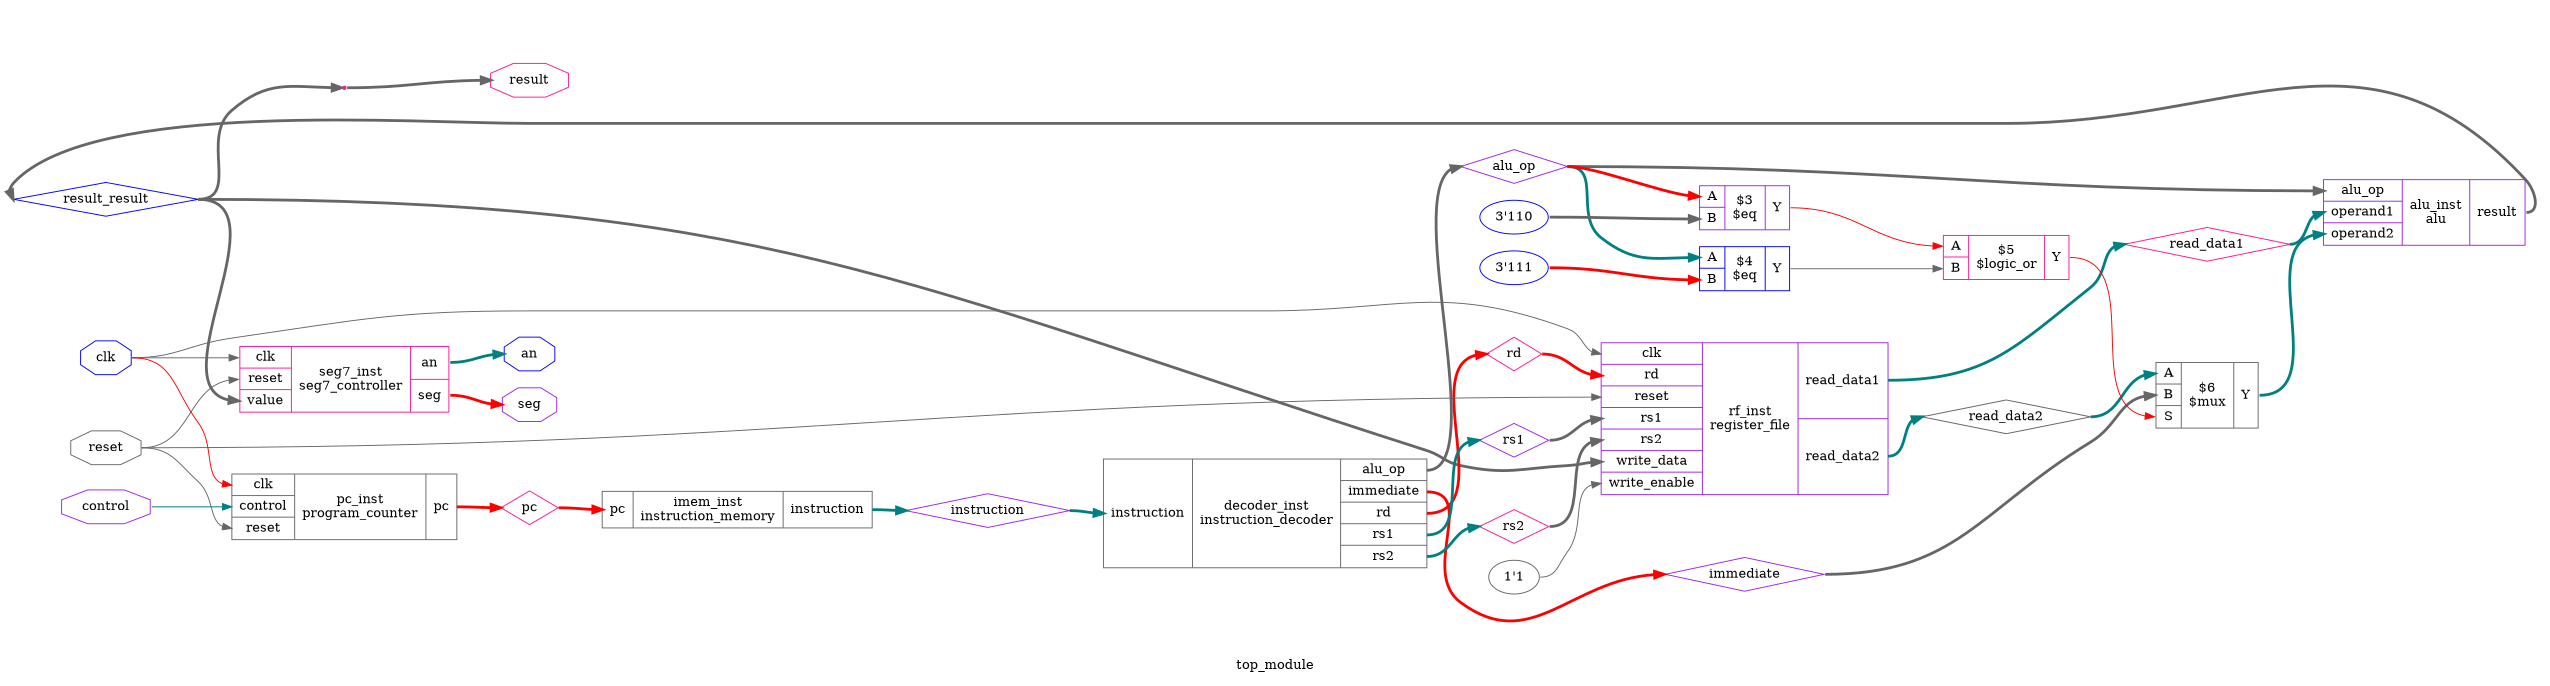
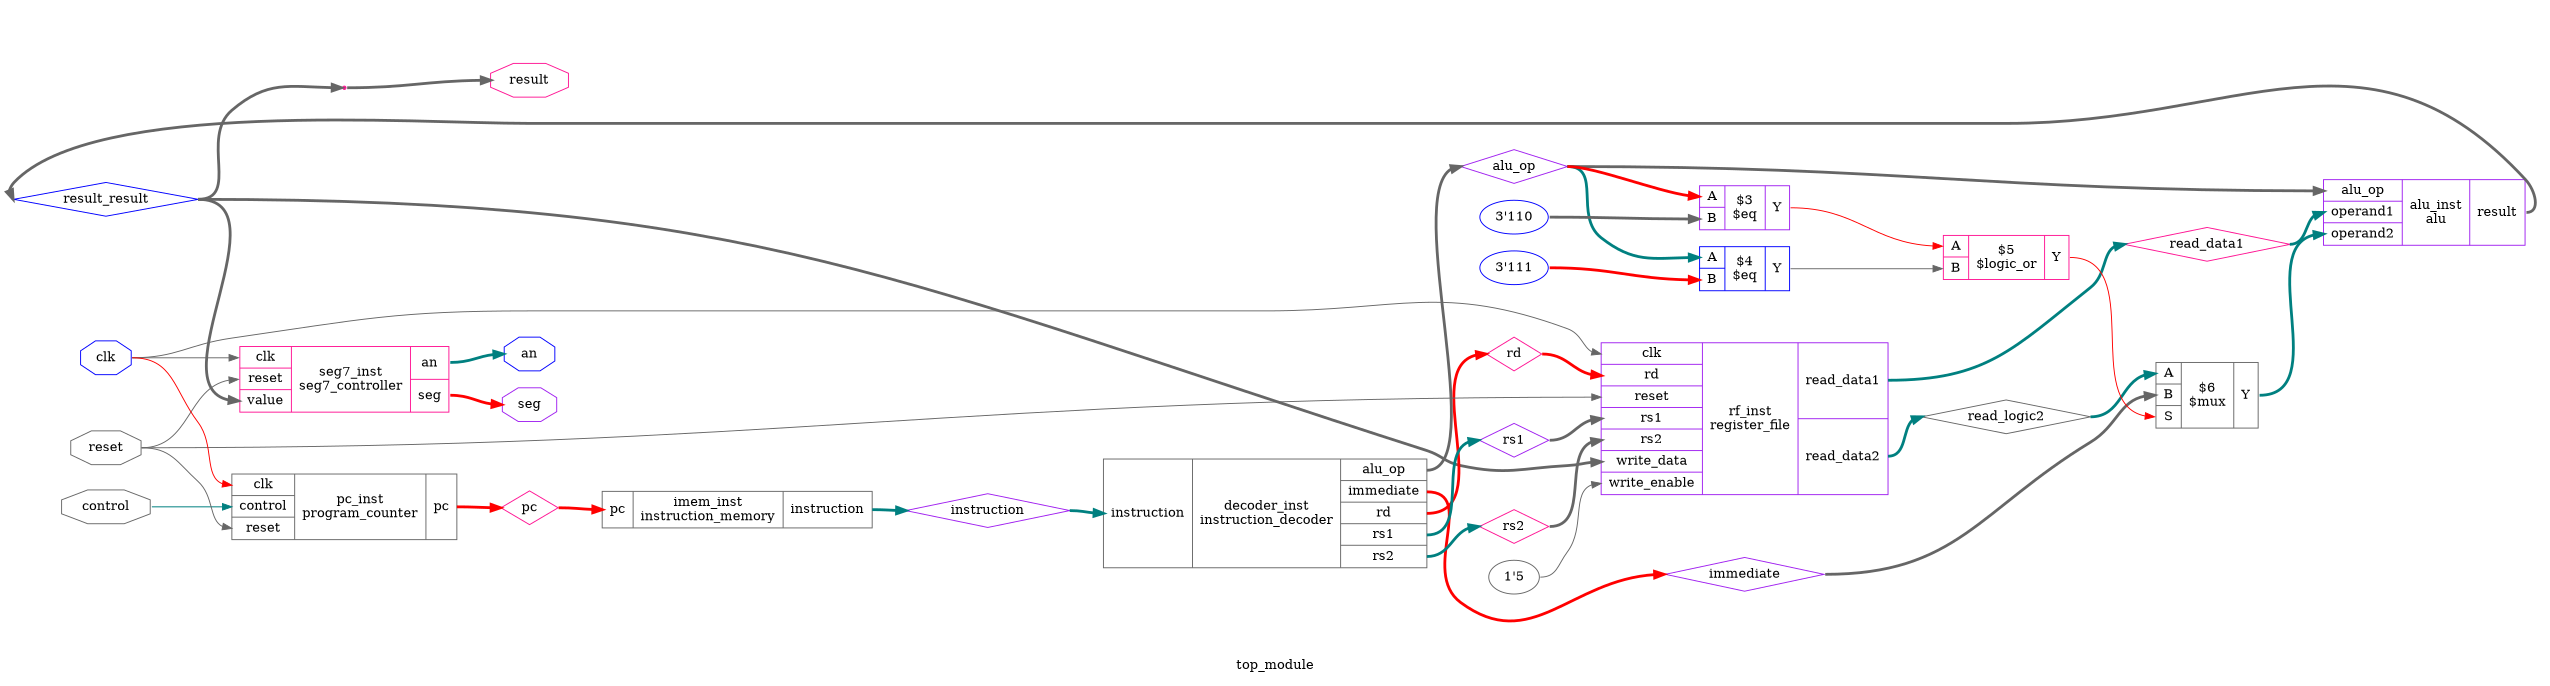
node "read_data2": label "read_data2" -> "read_logic2"
node "control": color purple -> gray40
node "1'1": label "1'1" -> "1'5"
